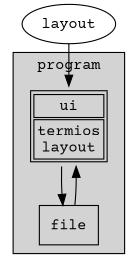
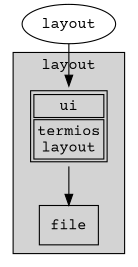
cluster "program": label "program" -> "layout"
edge "file" -> "ui": removed
